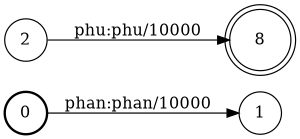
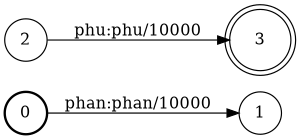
node "8": label "8" -> "3"
